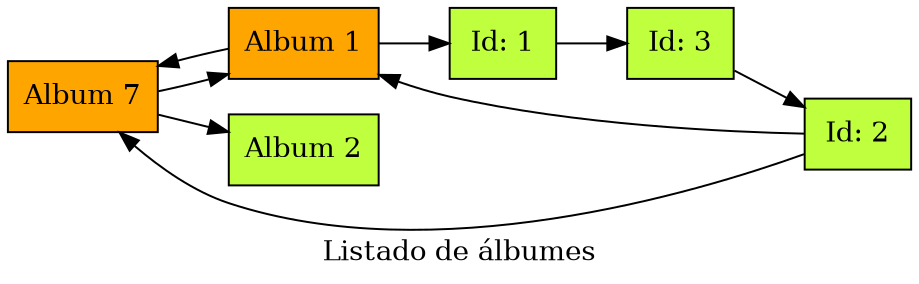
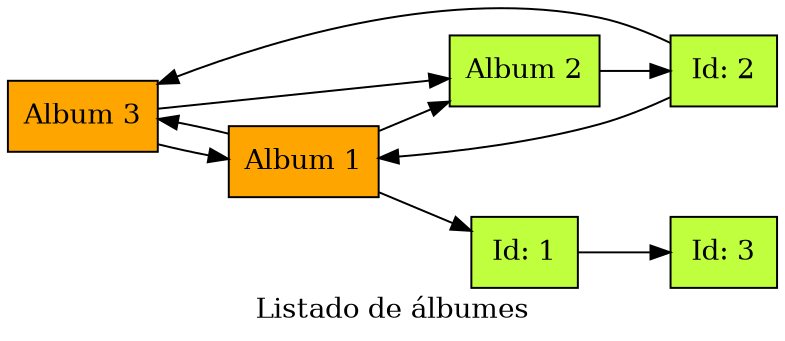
edge "Id: 3" -> "Id: 2": now "Album 2" -> "Id: 2"
node "Album 7": label "Album 7" -> "Album 3"
edge "Album 1" -> "Album 2": added
